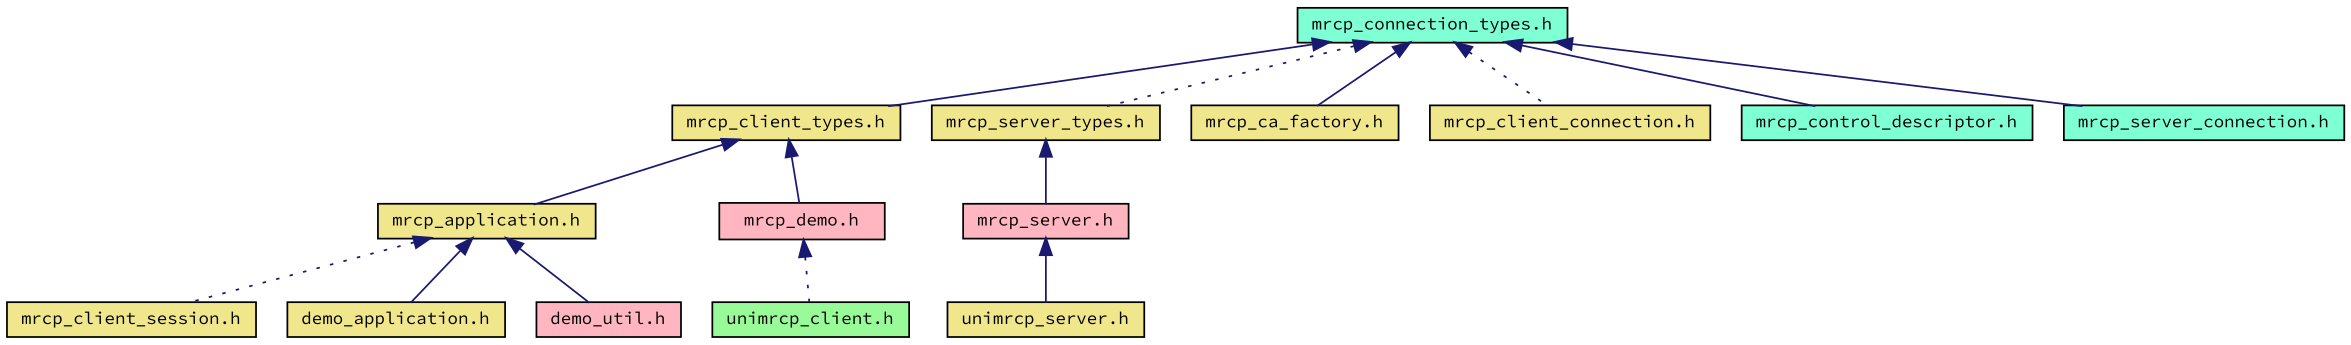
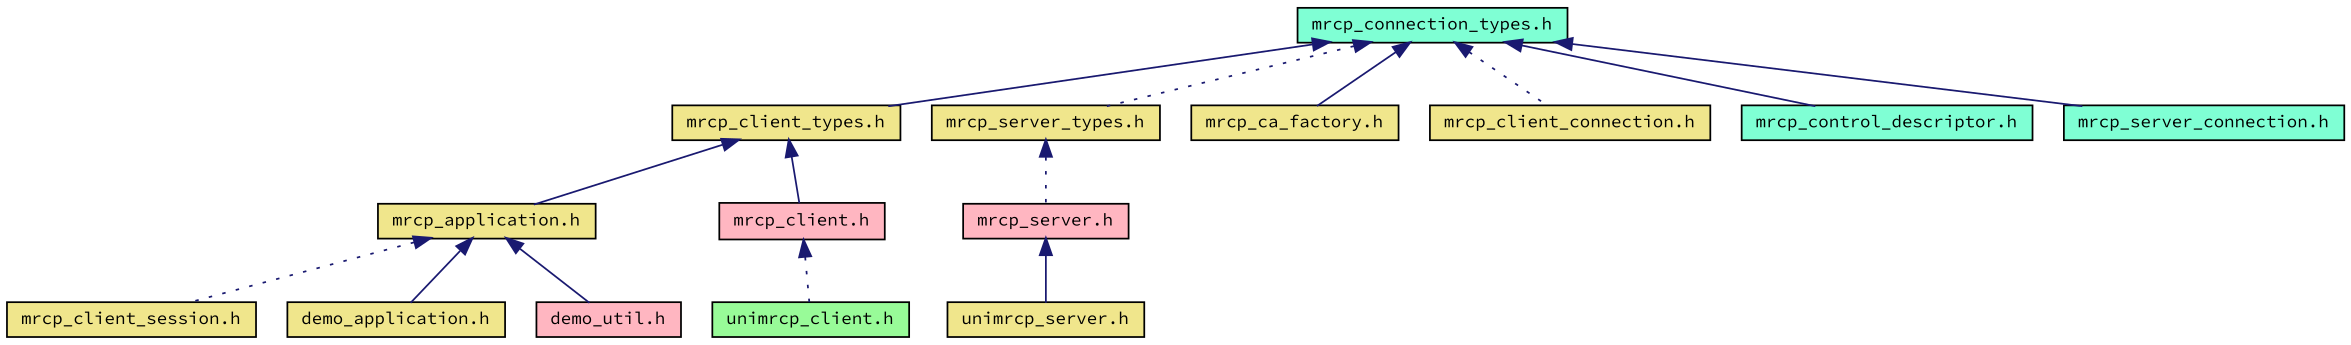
edge "mrcp_server.h" -> "mrcp_server_types.h": style solid -> dotted
node "mrcp_demo.h": label "mrcp_demo.h" -> "mrcp_client.h"
